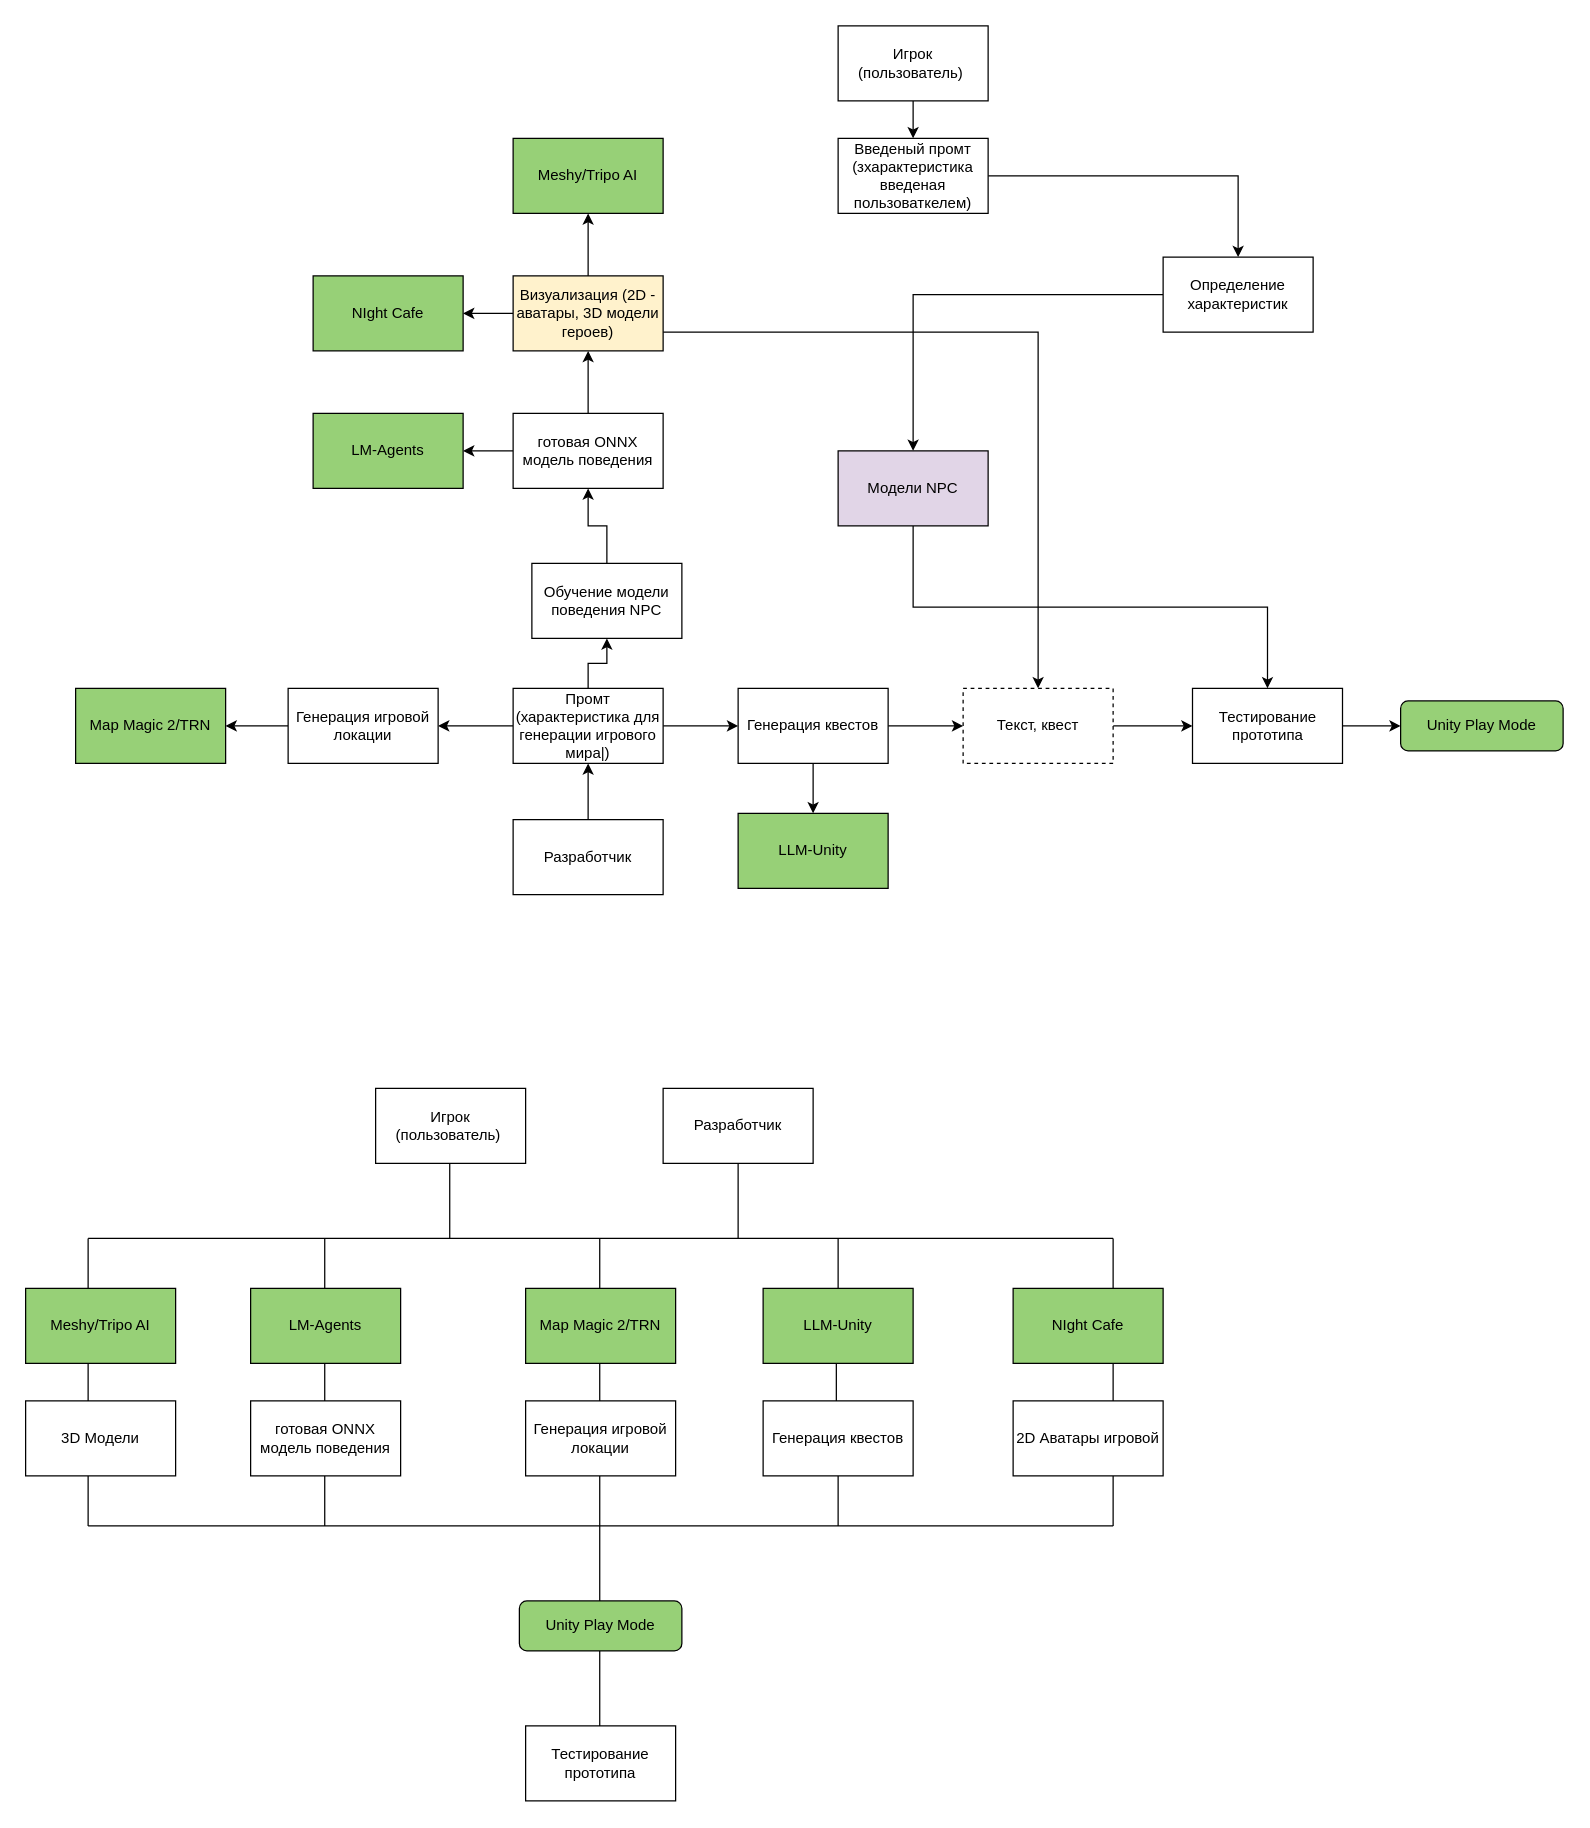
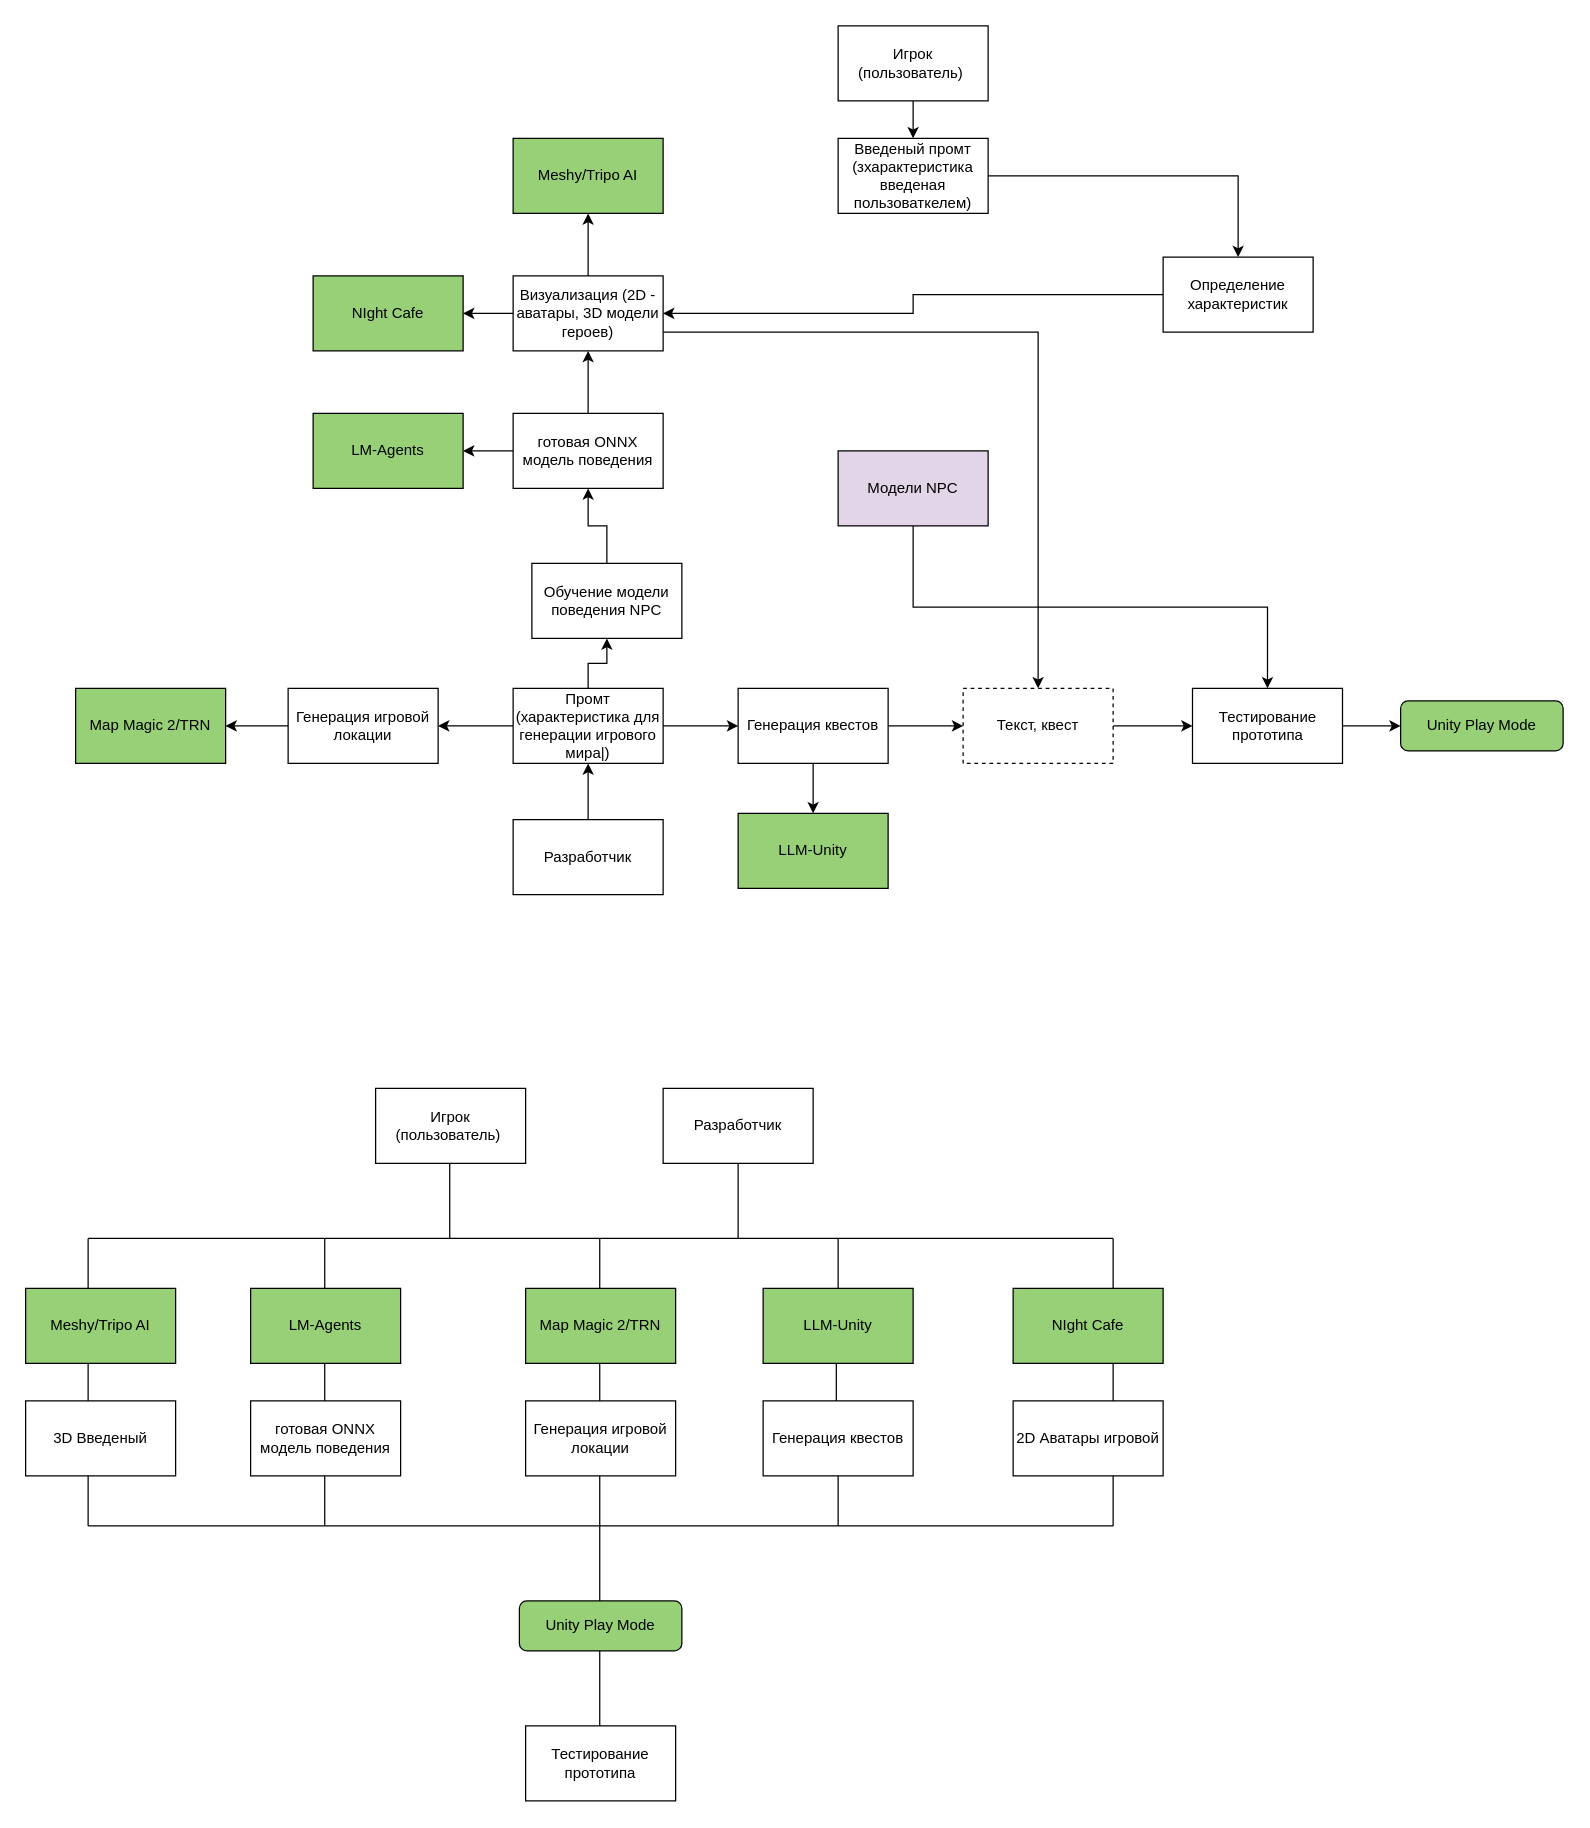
node "Визуализация (2D - аватары, 3D модели героев)": fillcolor #fff2cc -> #ffffff
edge "Определение характеристик" -> "Модели NPC": now "Определение характеристик" -> "Визуализация (2D - аватары, 3D модели героев)"
node "3D Модели": label "3D Модели" -> "3D Введеный"
